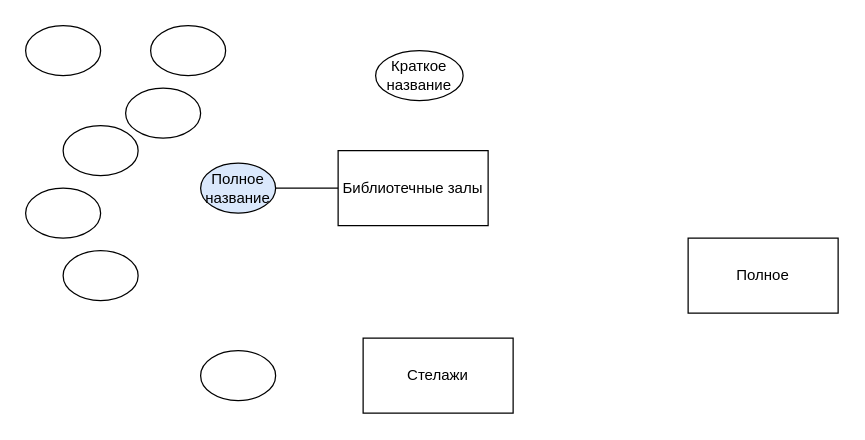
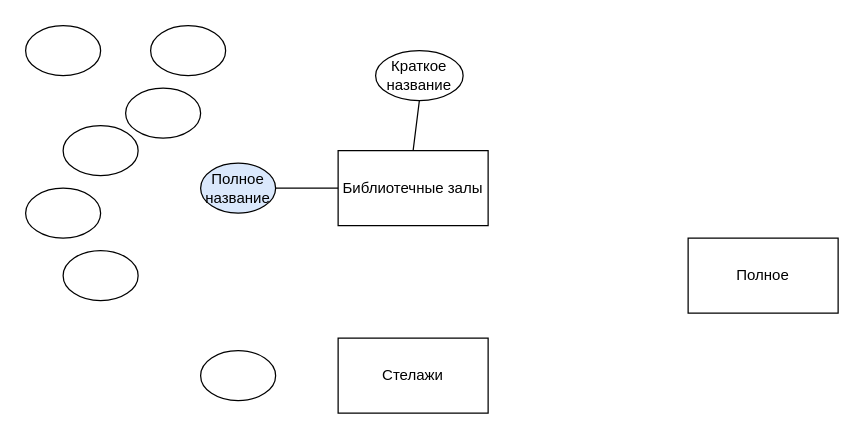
edge "Краткое название" -- "Библиотечные залы": added
node "Стелажи": moved (438, 376) -> (413, 376)
